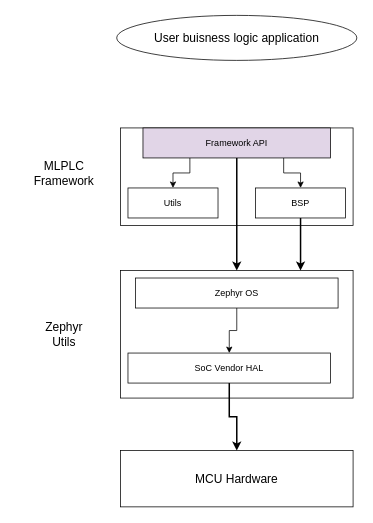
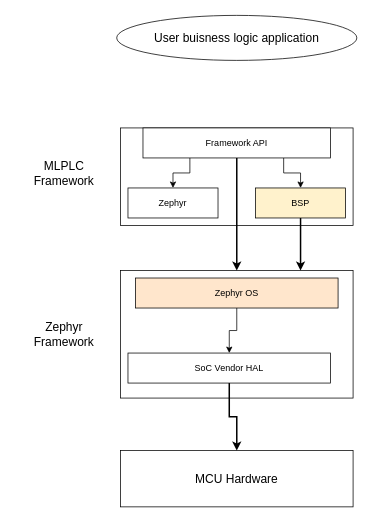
node "Framework API": fillcolor #e1d5e7 -> #ffffff
node "Utils": label "Utils" -> "Zephyr"
node "BSP": fillcolor #ffffff -> #fff2cc
node "Zephyr OS": fillcolor #ffffff -> #ffe6cc
node "Zephyr Utils": label "Zephyr Utils" -> "Zephyr Framework"
